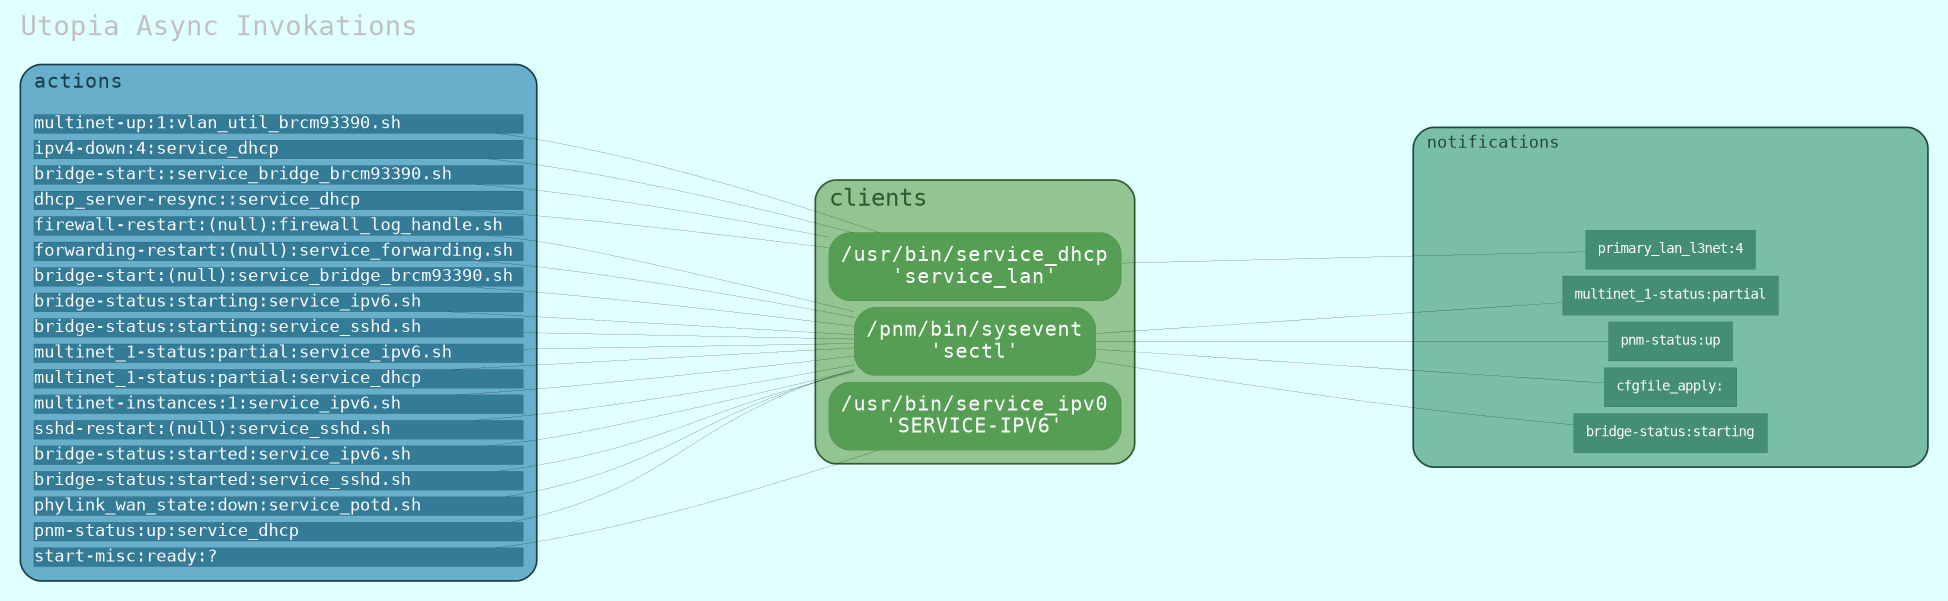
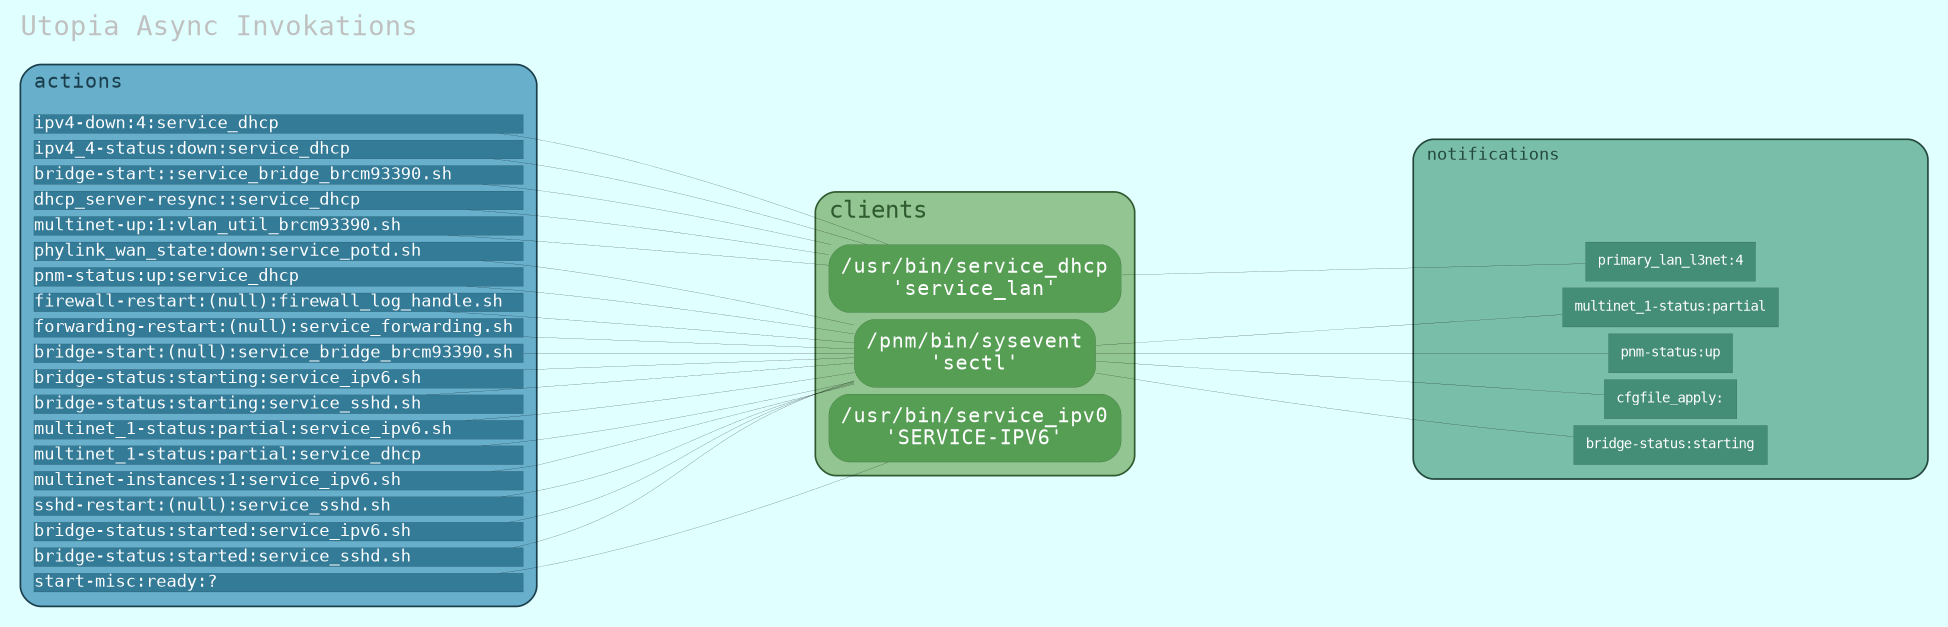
node "ipv4_4-status:down:service_dhcp": added
